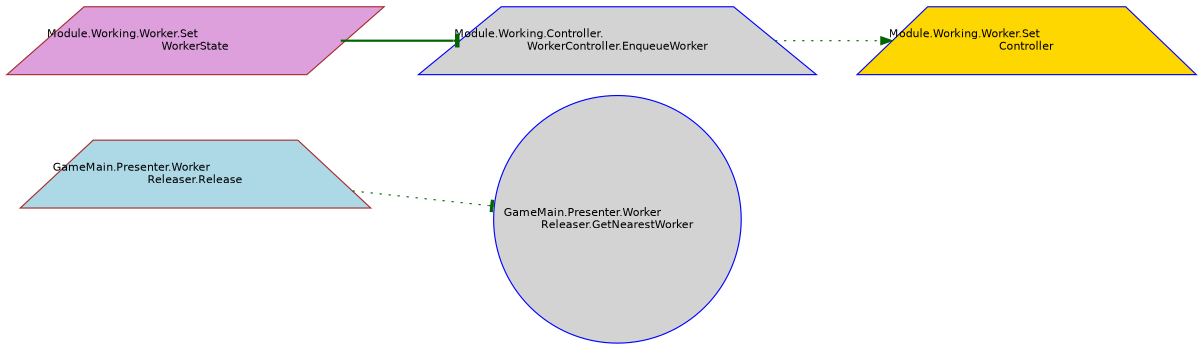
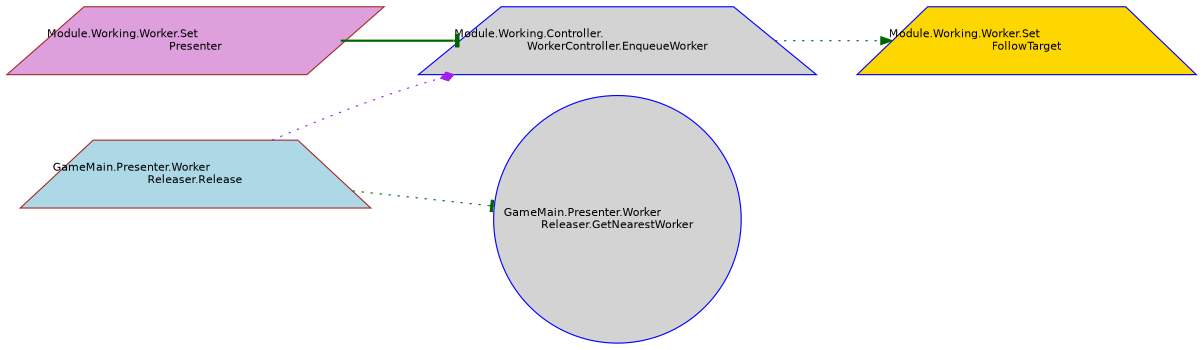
node "Module.Working.Worker.Set WorkerState": label "Module.Working.Worker.Set WorkerState" -> "Module.Working.Worker.Set Presenter"
node "Module.Working.Worker.Set Controller": label "Module.Working.Worker.Set Controller" -> "Module.Working.Worker.Set FollowTarget"
edge "GameMain.Presenter.Worker Releaser.Release" -> "Module.Working.Controller. WorkerController.EnqueueWorker": added
